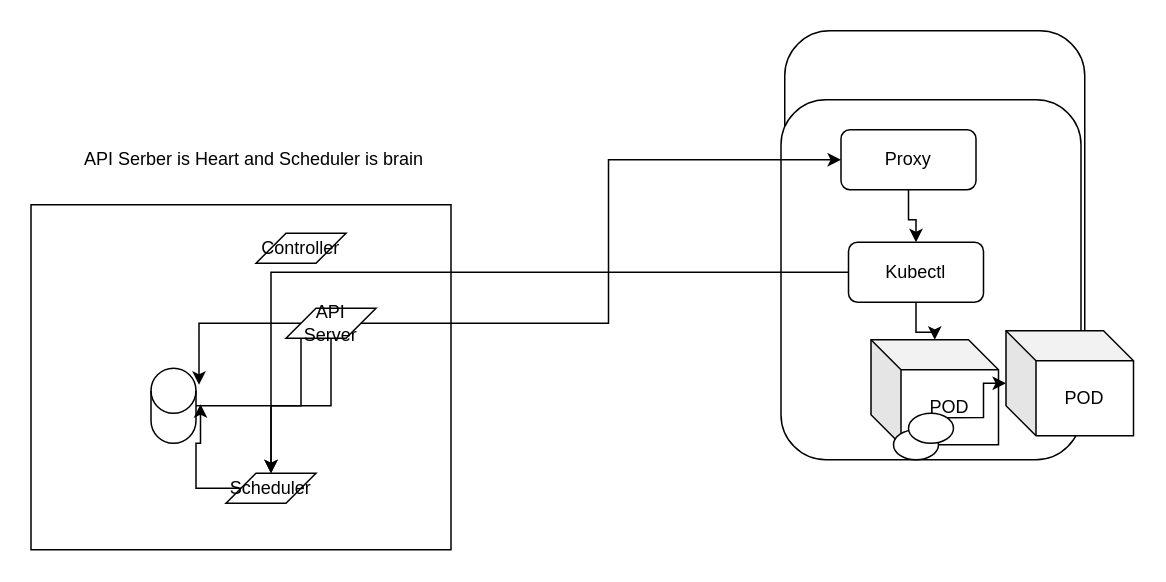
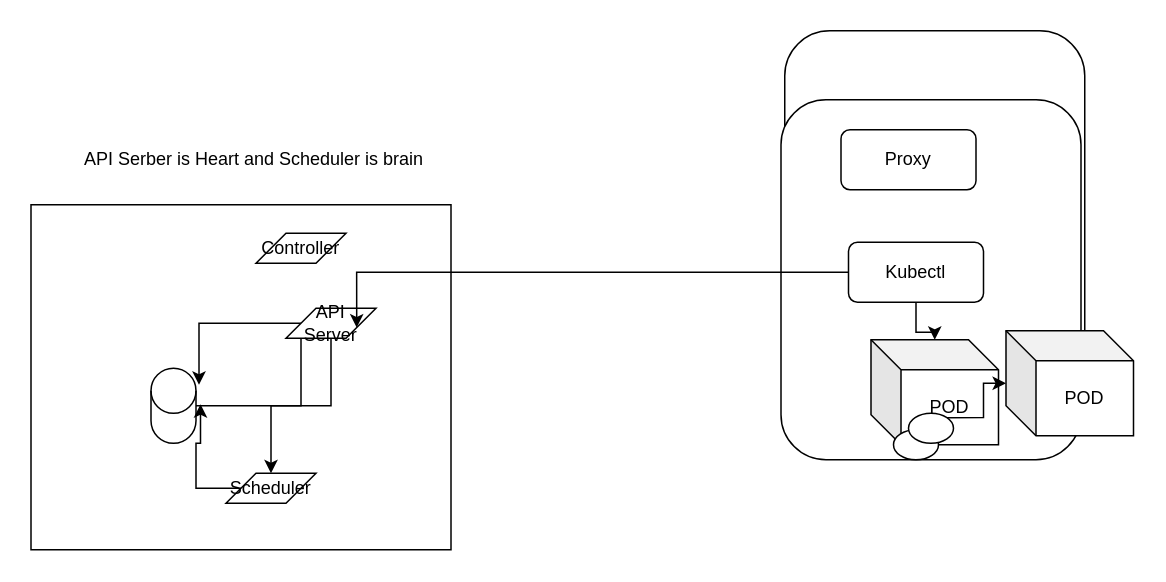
edge "Proxy" -> "Kubectl": removed
edge "API Server" -> "Proxy": removed
edge "Kubectl" -> "Scheduler": now "Kubectl" -> "API Server"
